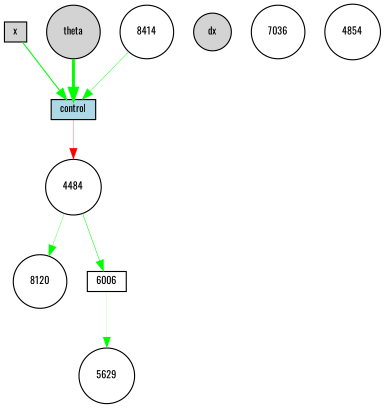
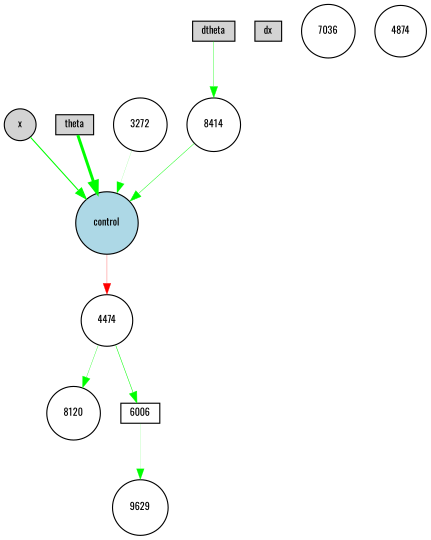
node "dtheta": added
node "x": shape box -> circle
node "theta": shape circle -> box
node "dx": shape circle -> box
node "4854": label "4854" -> "4874"
node "control": shape box -> circle
node "3272": added
node "4484": label "4484" -> "4474"
node "5629": label "5629" -> "9629"
